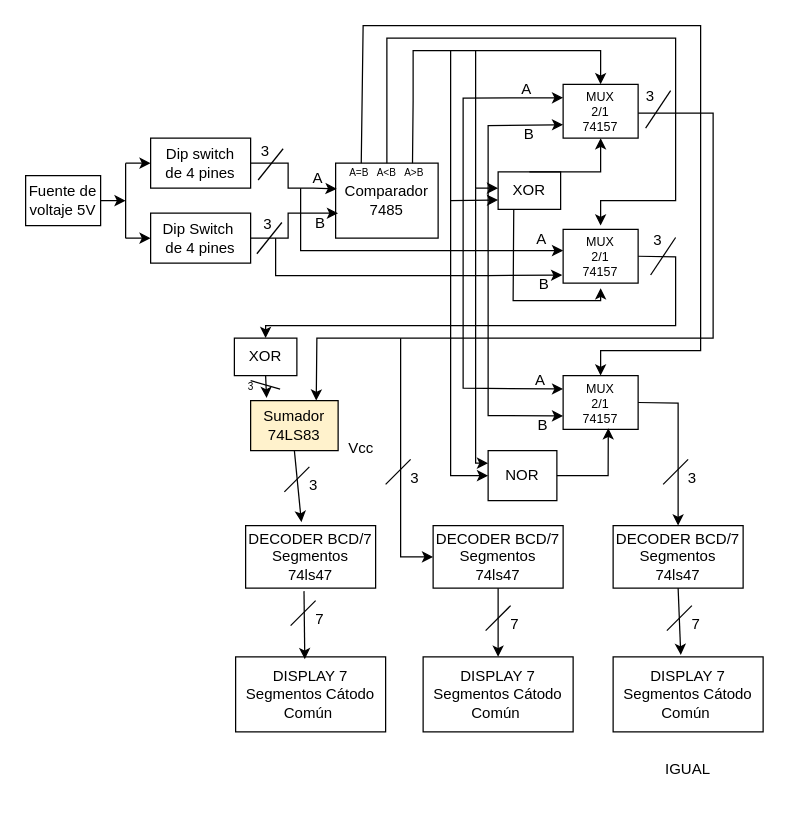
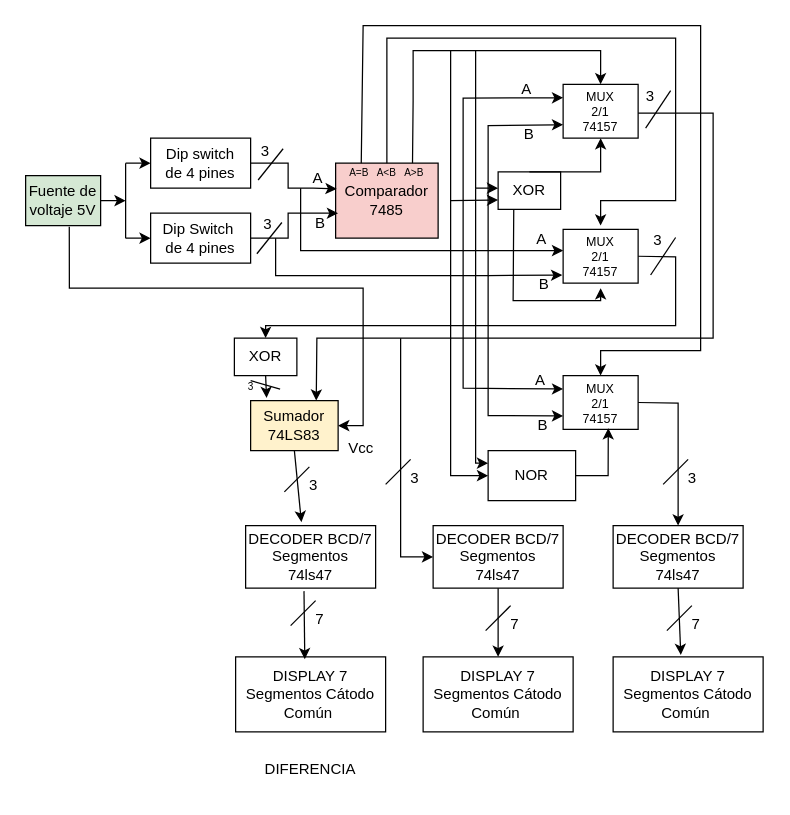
node "Fuente de voltaje 5V": fillcolor #ffffff -> #d5e8d4
node "Comparador 7485": fillcolor #ffffff -> #f8cecc
edge "Fuente de voltaje 5V" -> "Sumador 74LS83": added
node "NOR": size 69x50 -> 88x50
node "DIFERENCIA": added
node "IGUAL": removed
